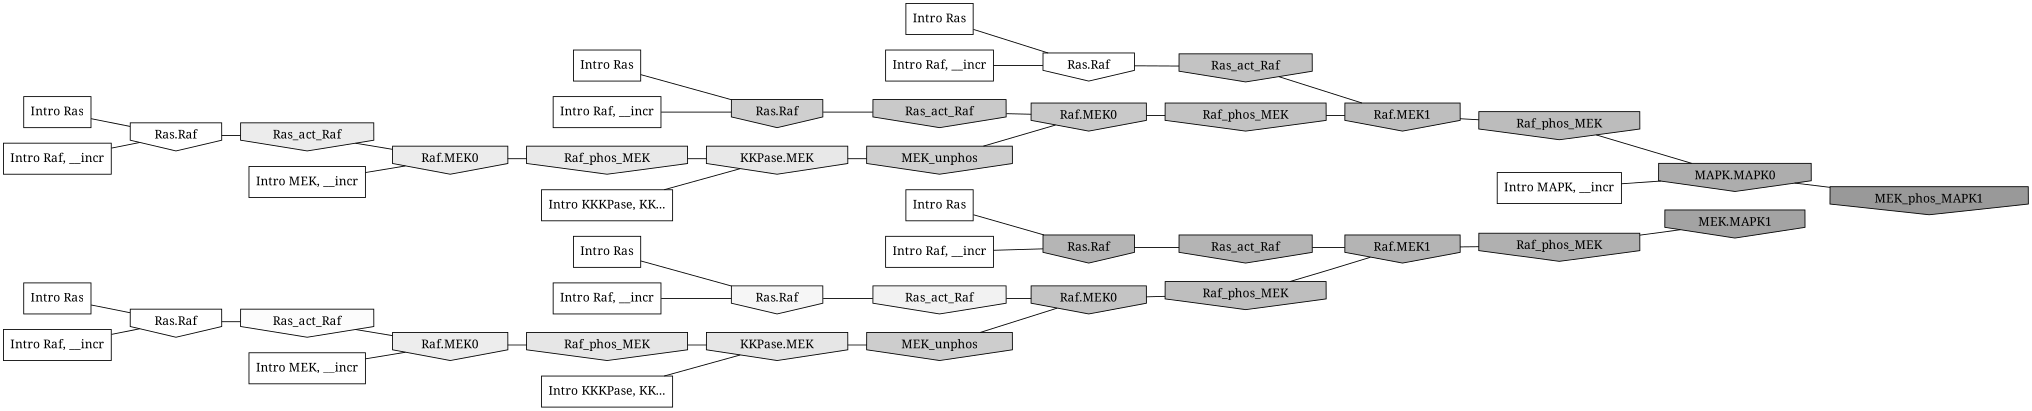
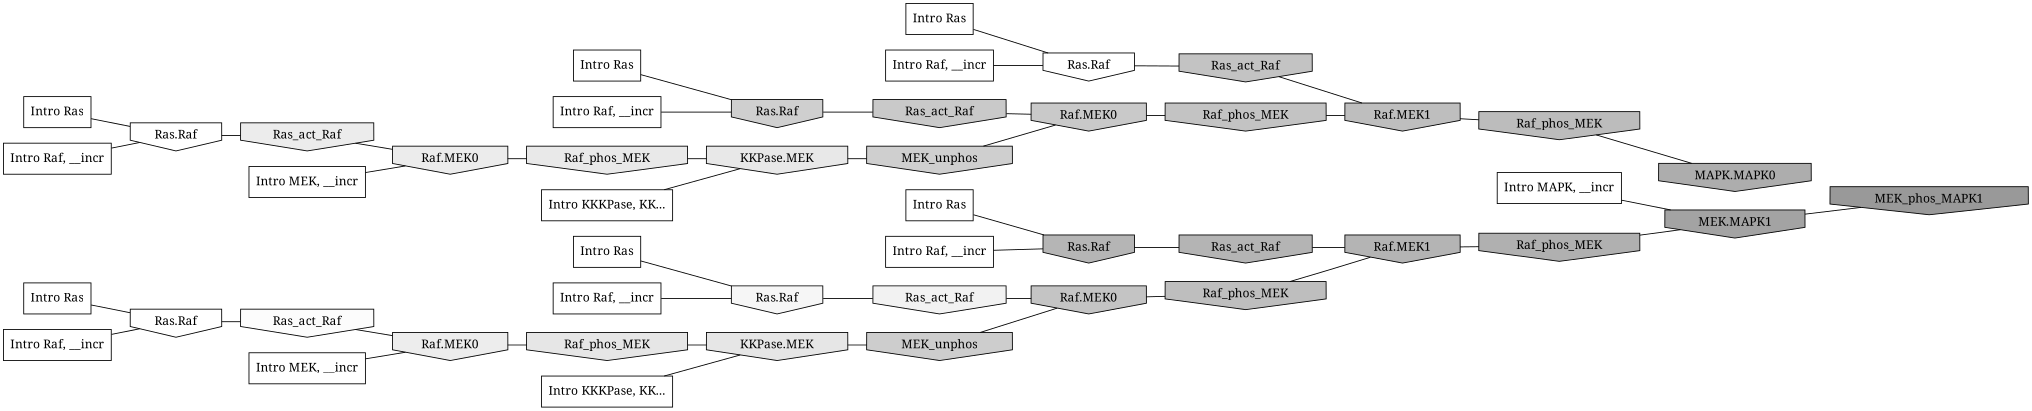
edge "MAPK.MAPK0" -- "Intro MAPK, __incr": now "MEK.MAPK1" -- "Intro MAPK, __incr"
edge "MAPK.MAPK0" -- "MEK_phos_MAPK1": now "MEK.MAPK1" -- "MEK_phos_MAPK1"
